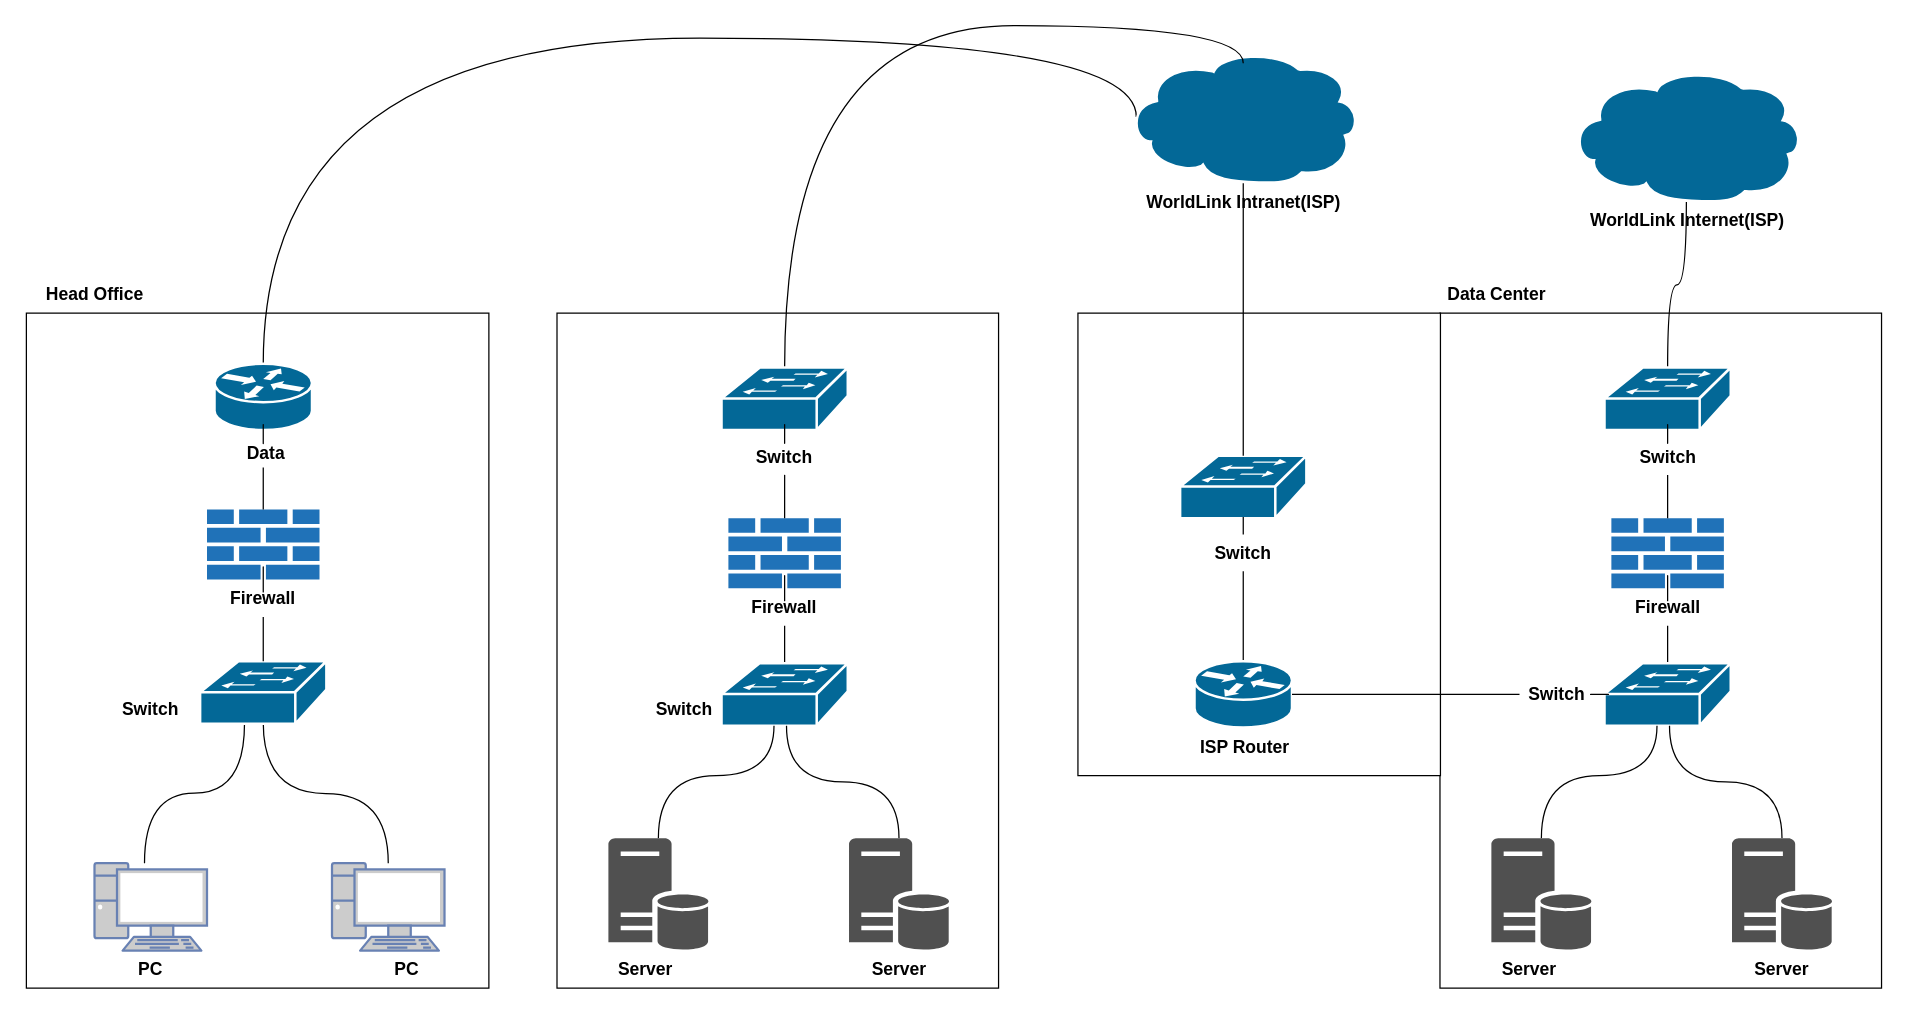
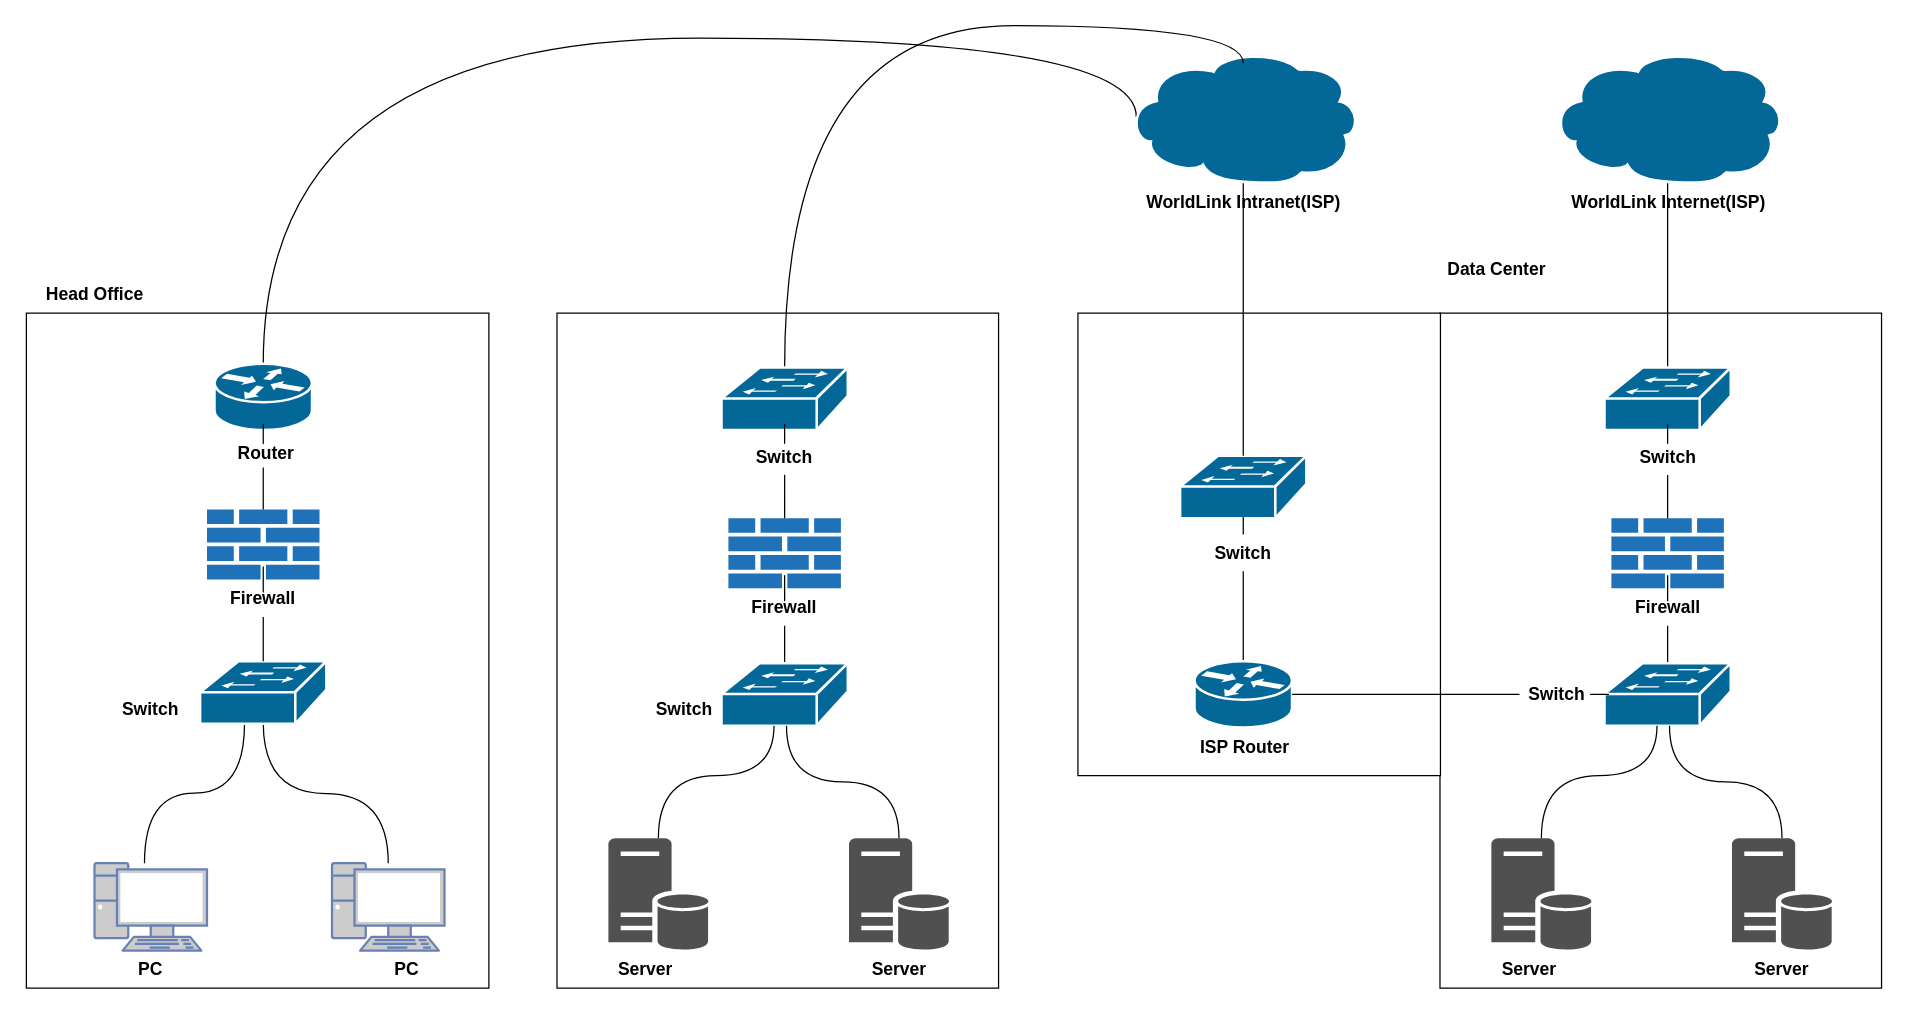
node "WorldLink Internet(ISP)": moved (1686, 136) -> (1668, 117)
node "Data Center": moved (1497, 294) -> (1497, 269)
node "Data": label "Data" -> "Router"
